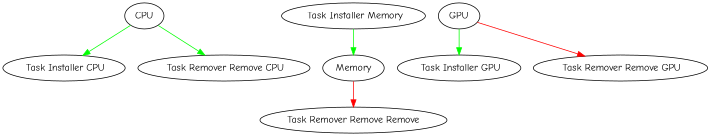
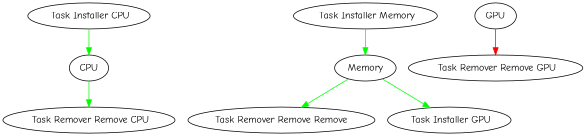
edge "CPU" -> "Task Installer CPU": reversed
edge "GPU" -> "Task Installer GPU": now "Memory" -> "Task Installer GPU"
edge "Memory" -> "Task Remover Remove Remove": color red -> green
